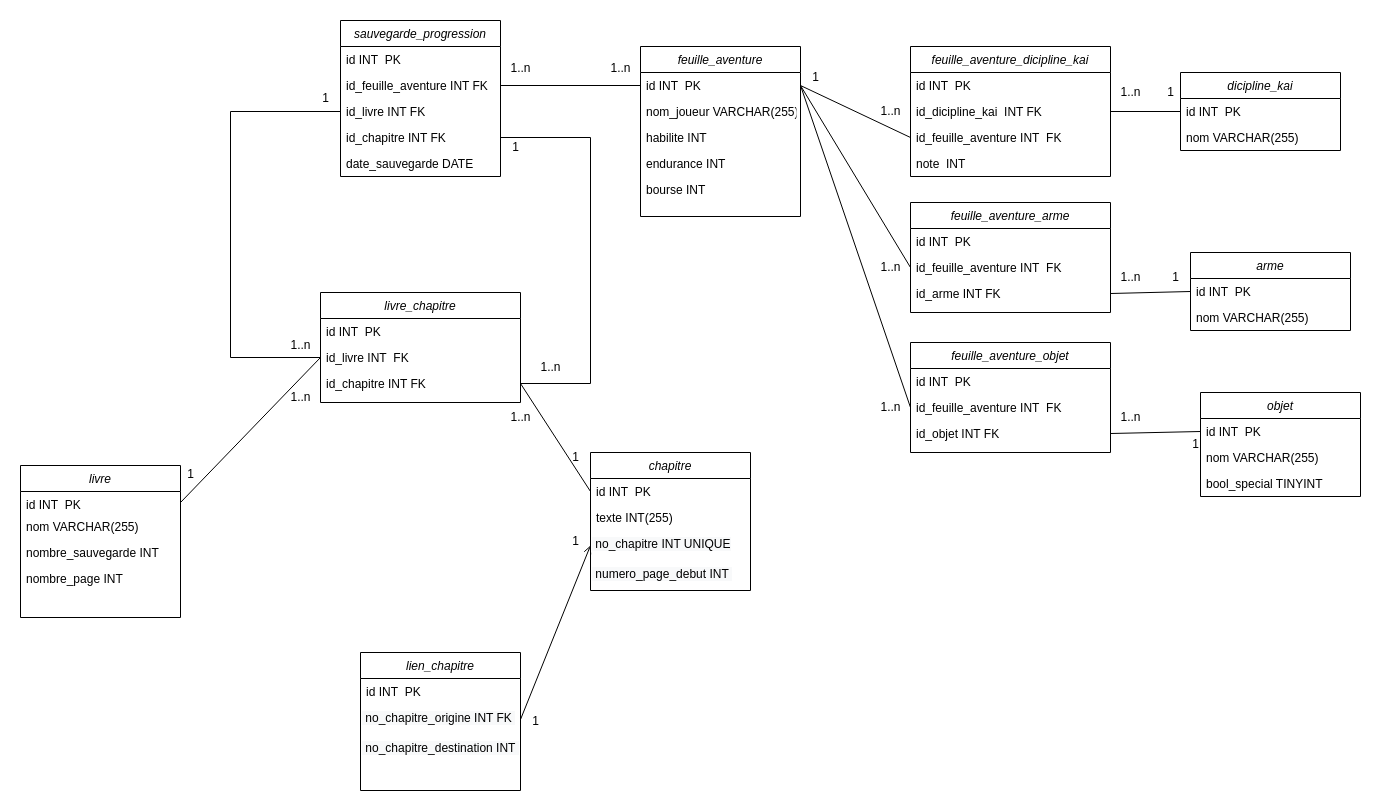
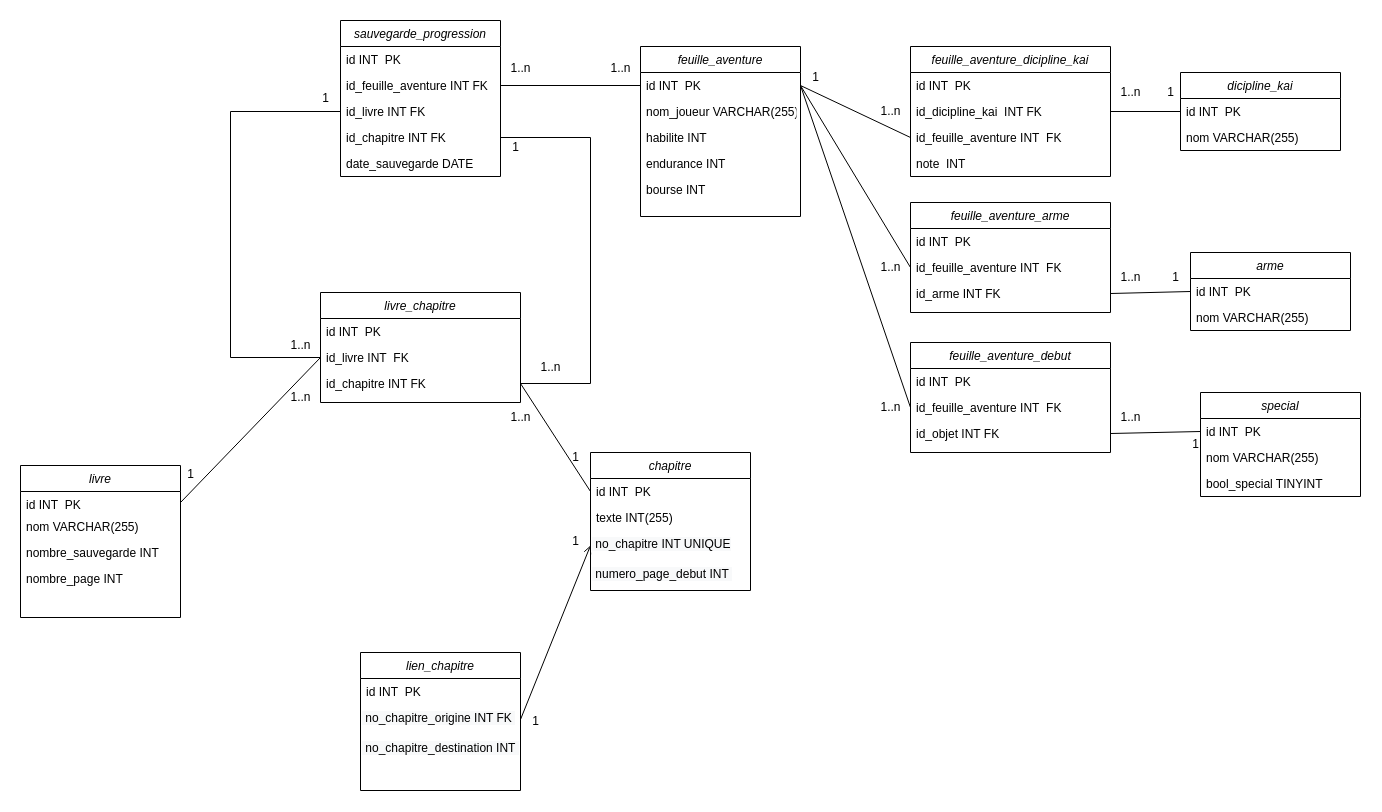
node "feuille_aventure_objet": label "feuille_aventure_objet" -> "feuille_aventure_debut"
node "objet": label "objet" -> "special"
